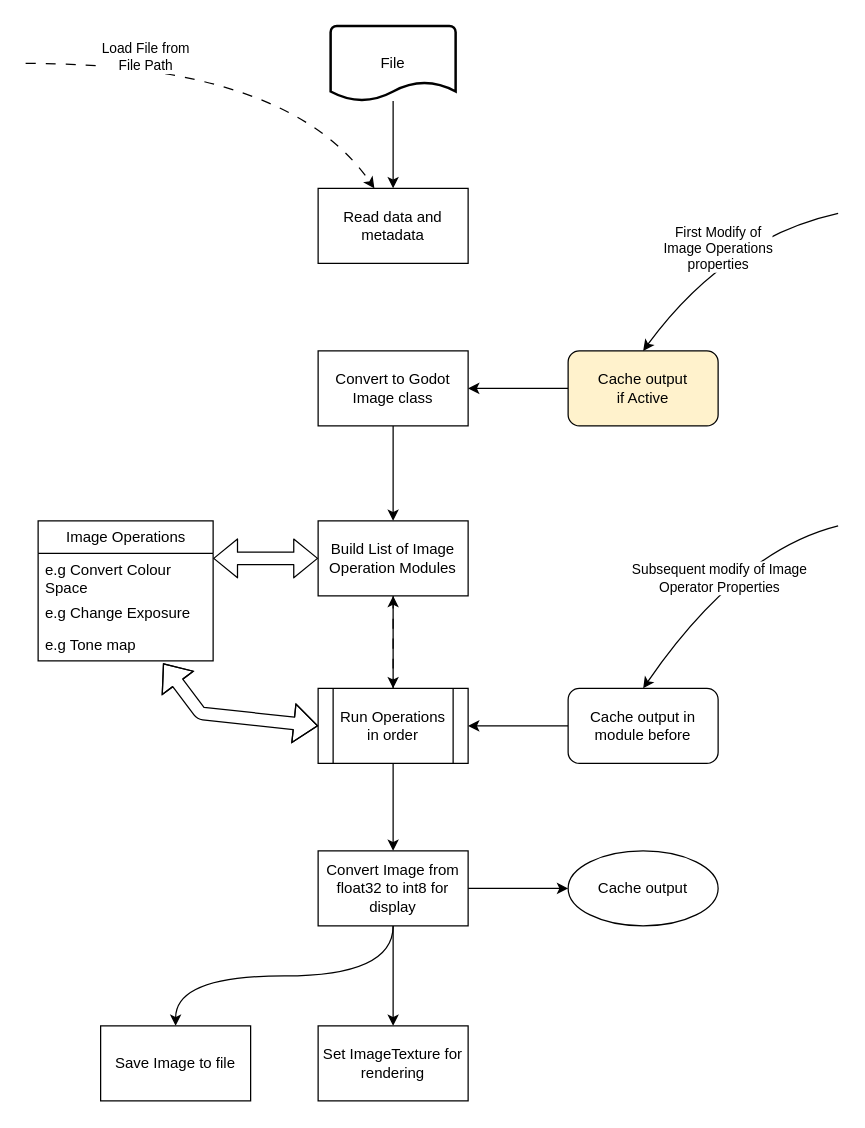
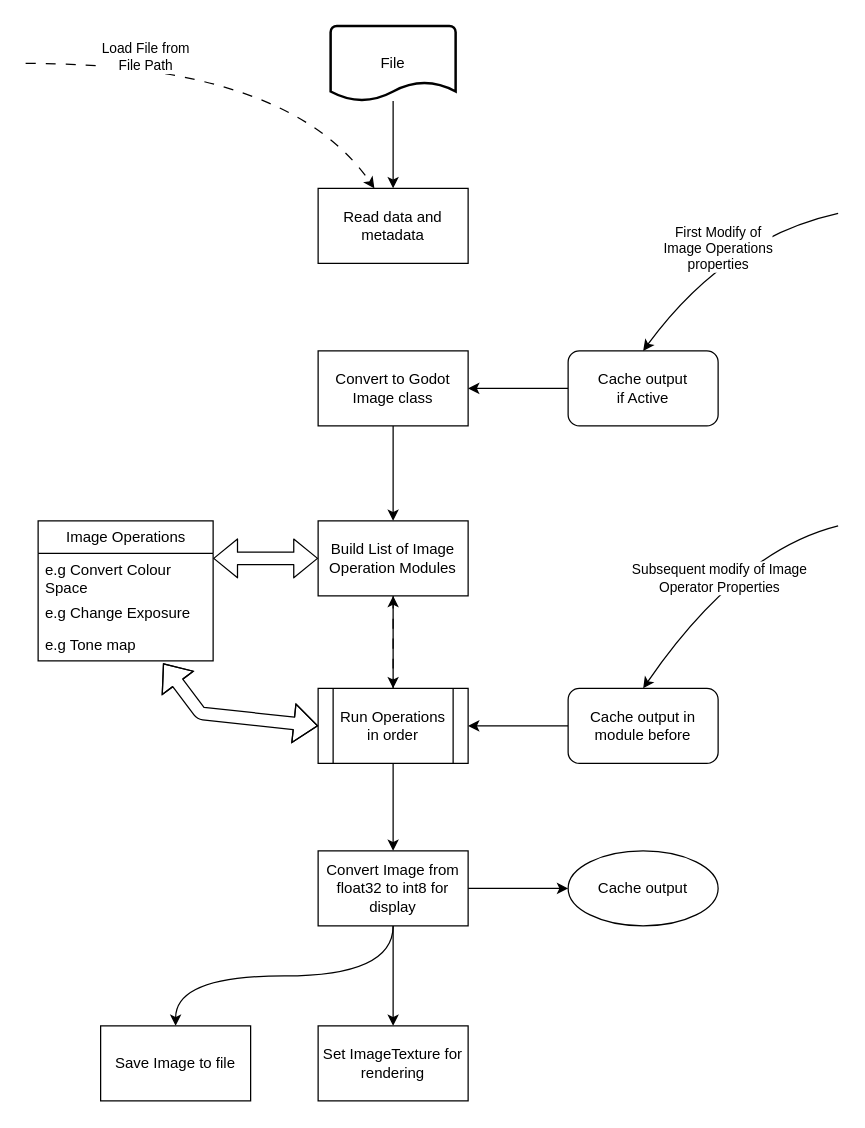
node "Cache output if Active": fillcolor #fff2cc -> #ffffff
